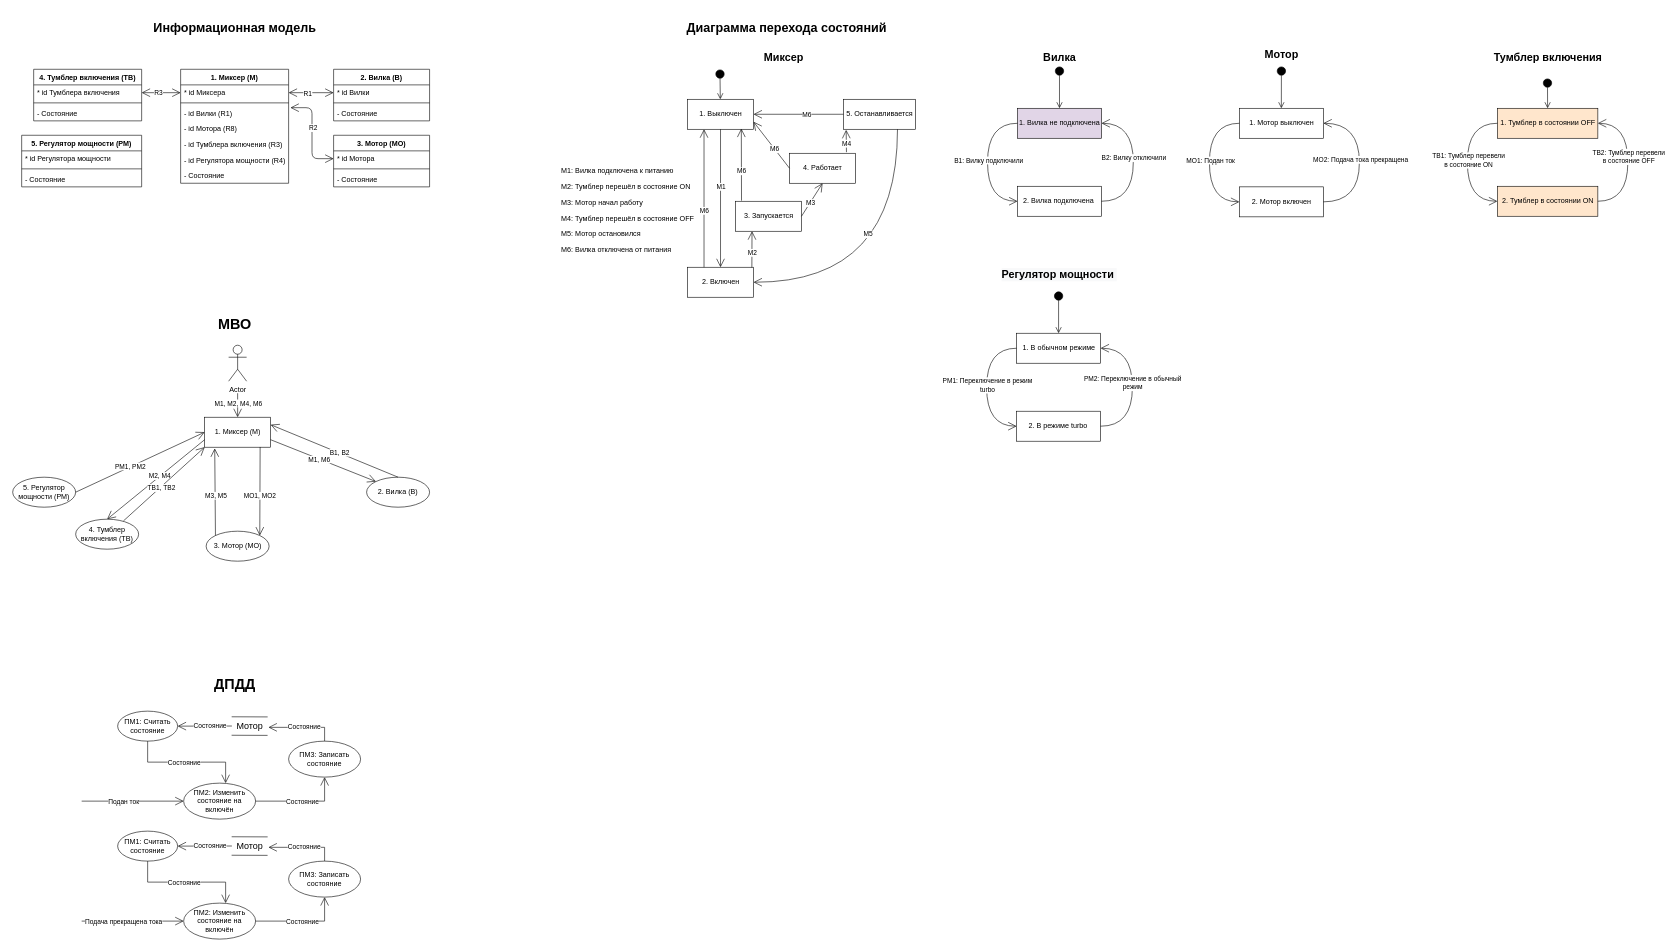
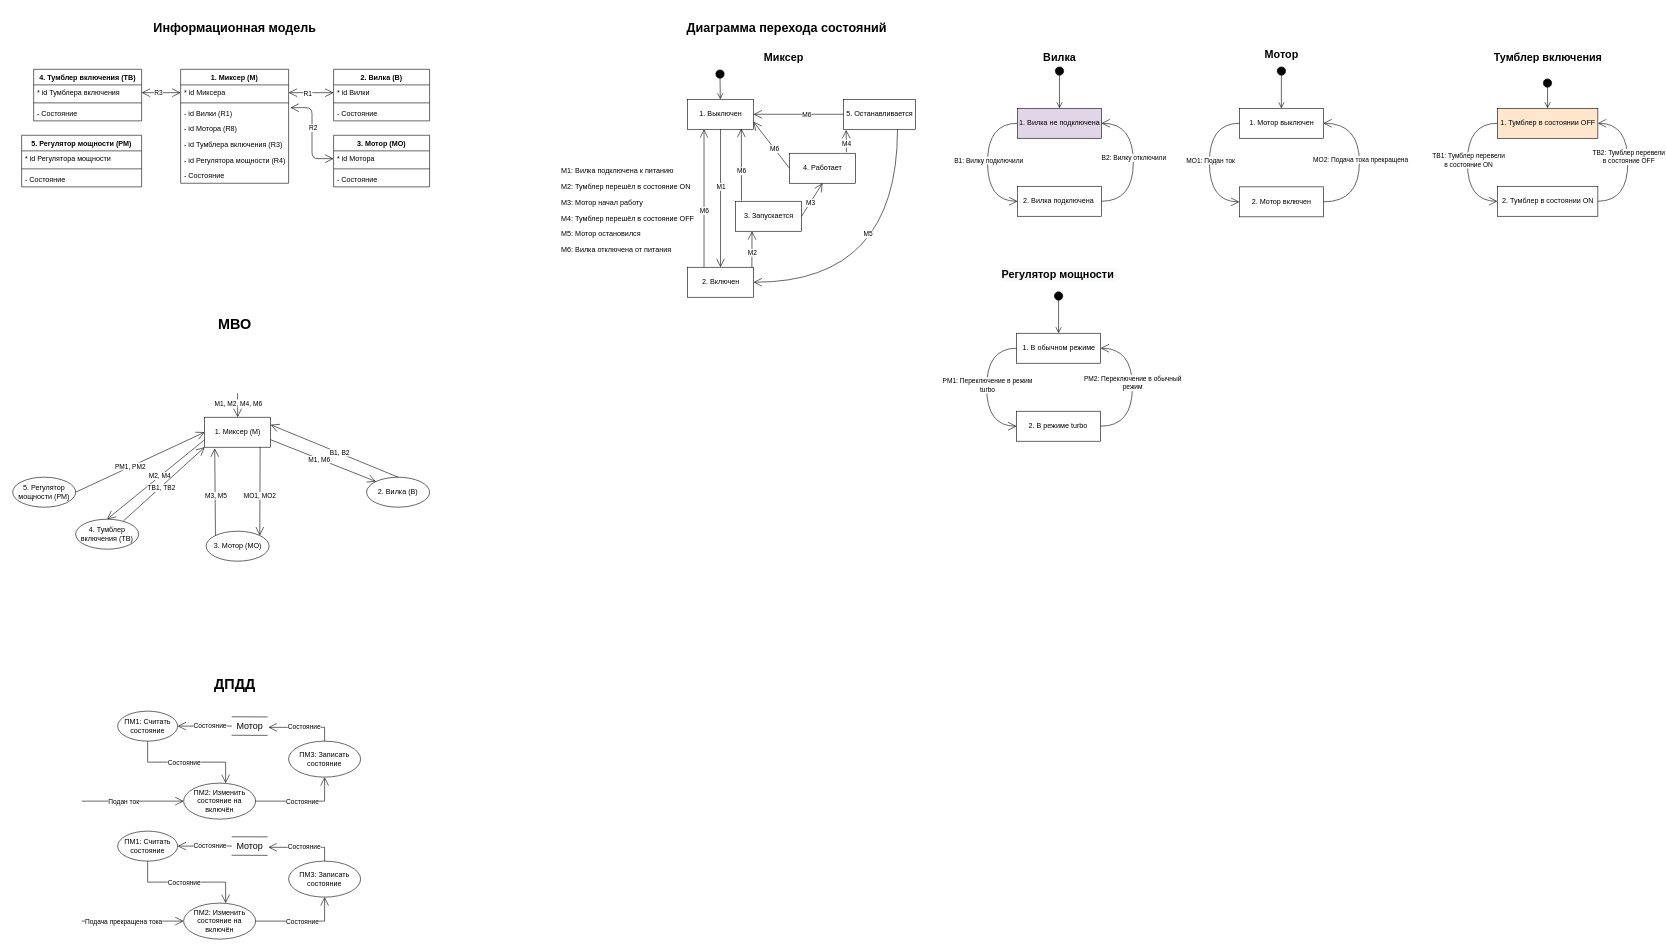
node "2. Тумблер в состоянии ON": fillcolor #ffe6cc -> #ffffff
node "Actor": removed
